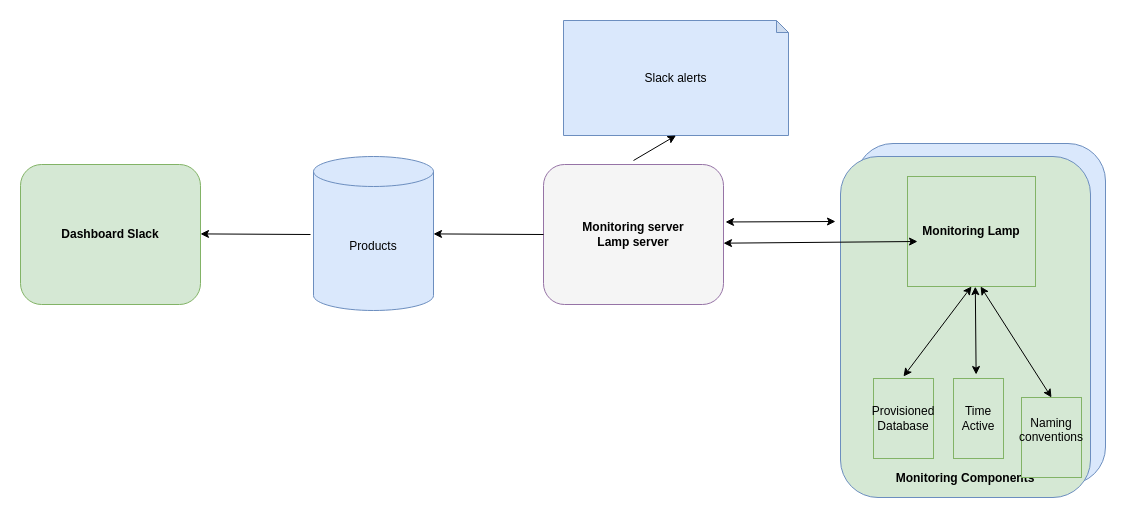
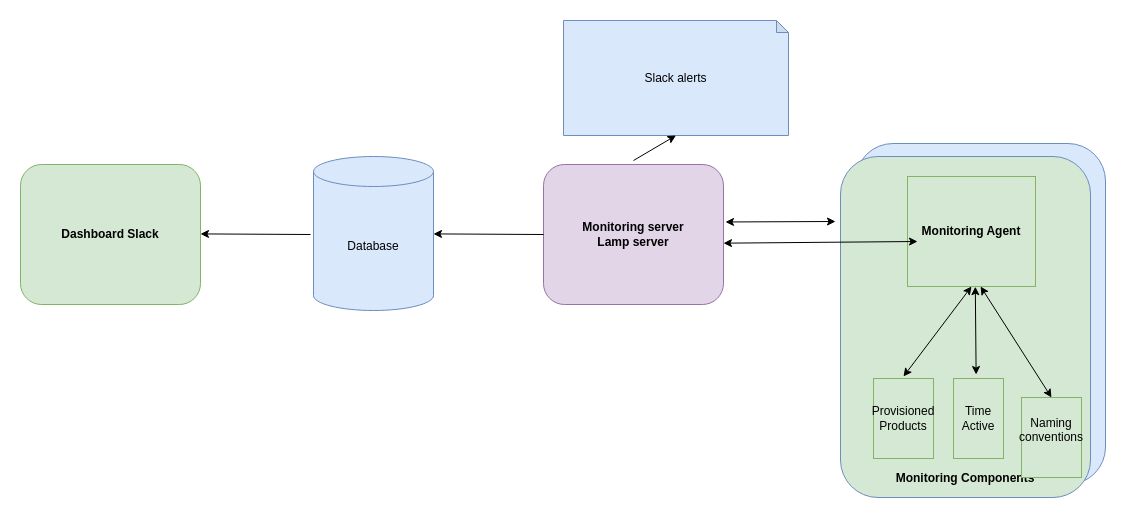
node "Monitoring Lamp": label "Monitoring Lamp" -> "Monitoring Agent"
node "Monitoring server Lamp server": fillcolor #f5f5f5 -> #e1d5e7
node "Products": label "Products" -> "Database"
node "Provisioned Database": label "Provisioned Database" -> "Provisioned Products"
